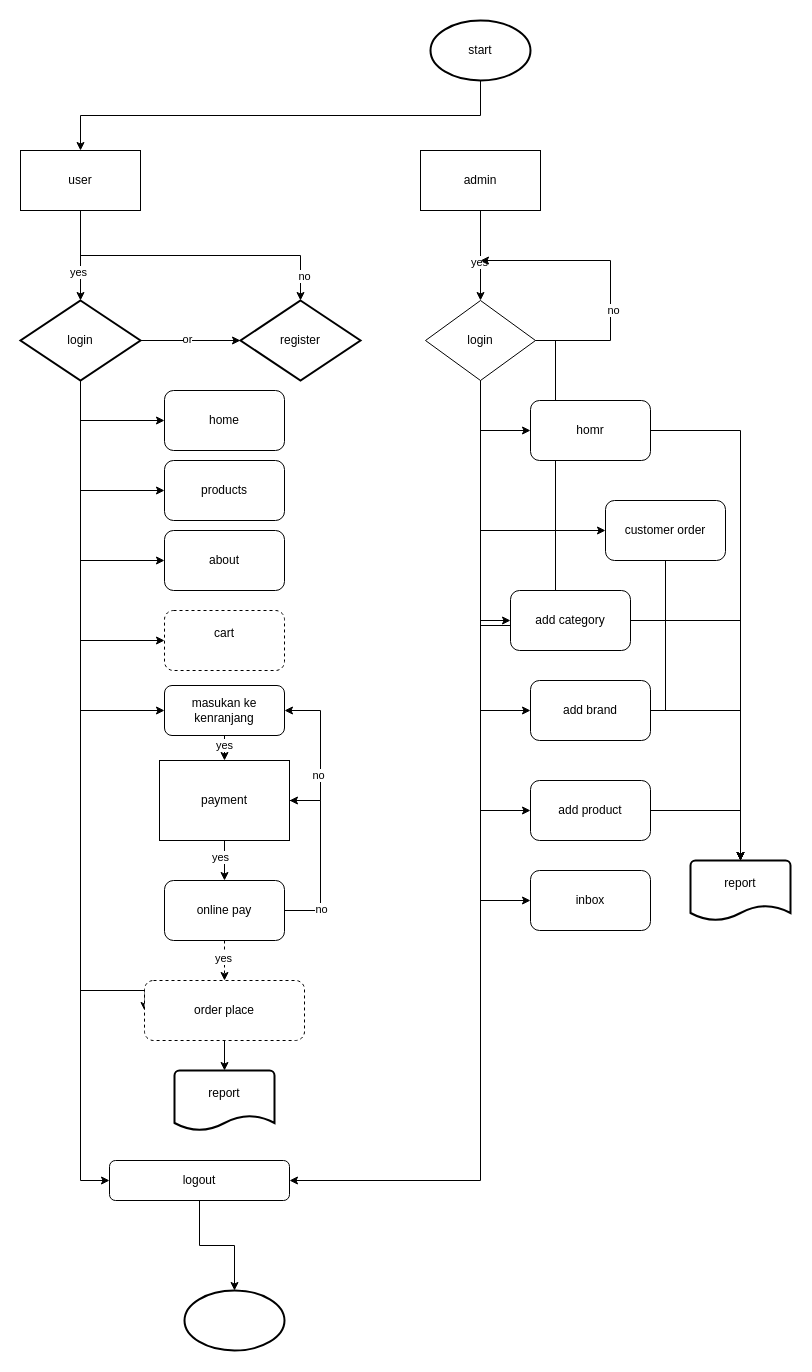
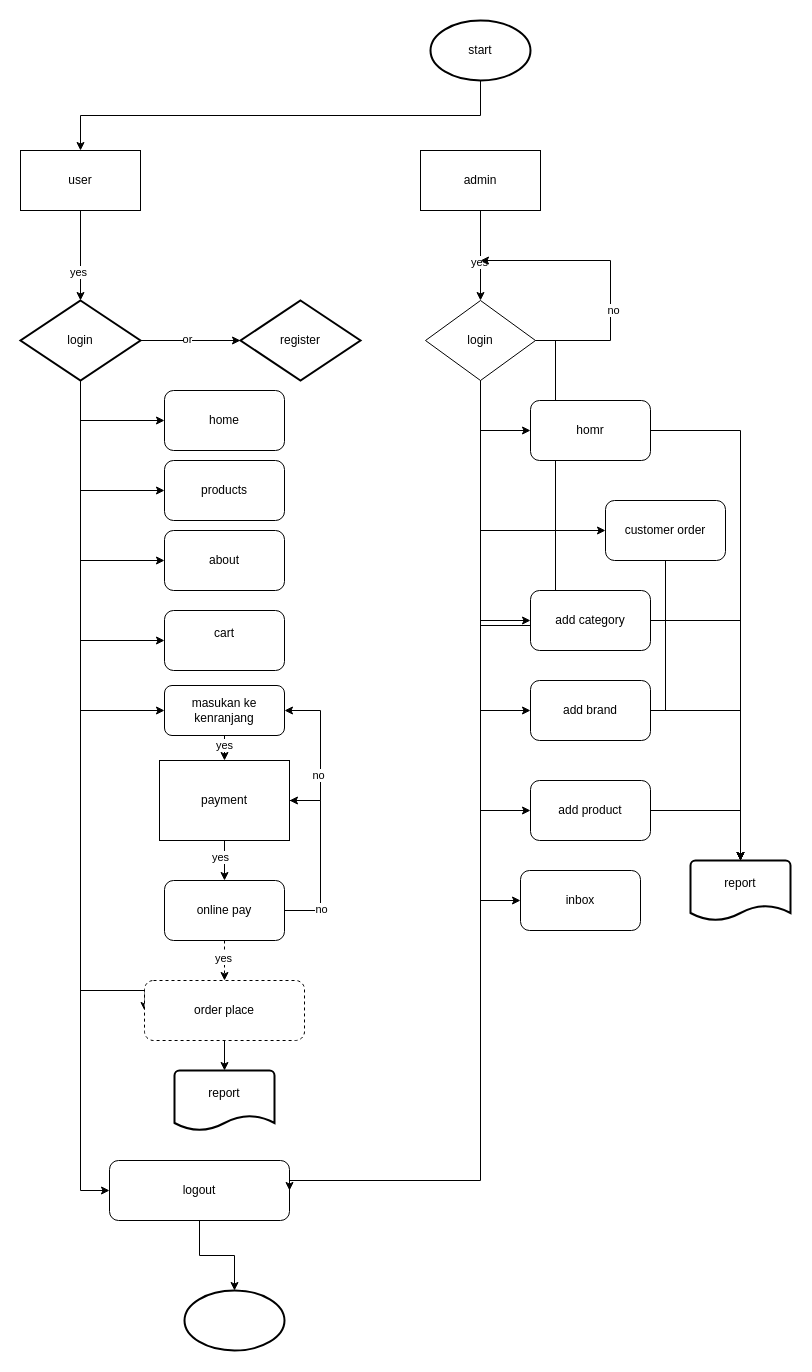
edge "user" -> "register": removed, label "no"
node "add category": moved (571, 621) -> (591, 621)
node "cart": style dashed -> solid
node "inbox": moved (591, 901) -> (581, 901)
node "logout": size 180x40 -> 180x60
